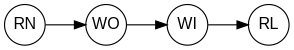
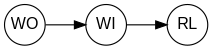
node "RN": removed
